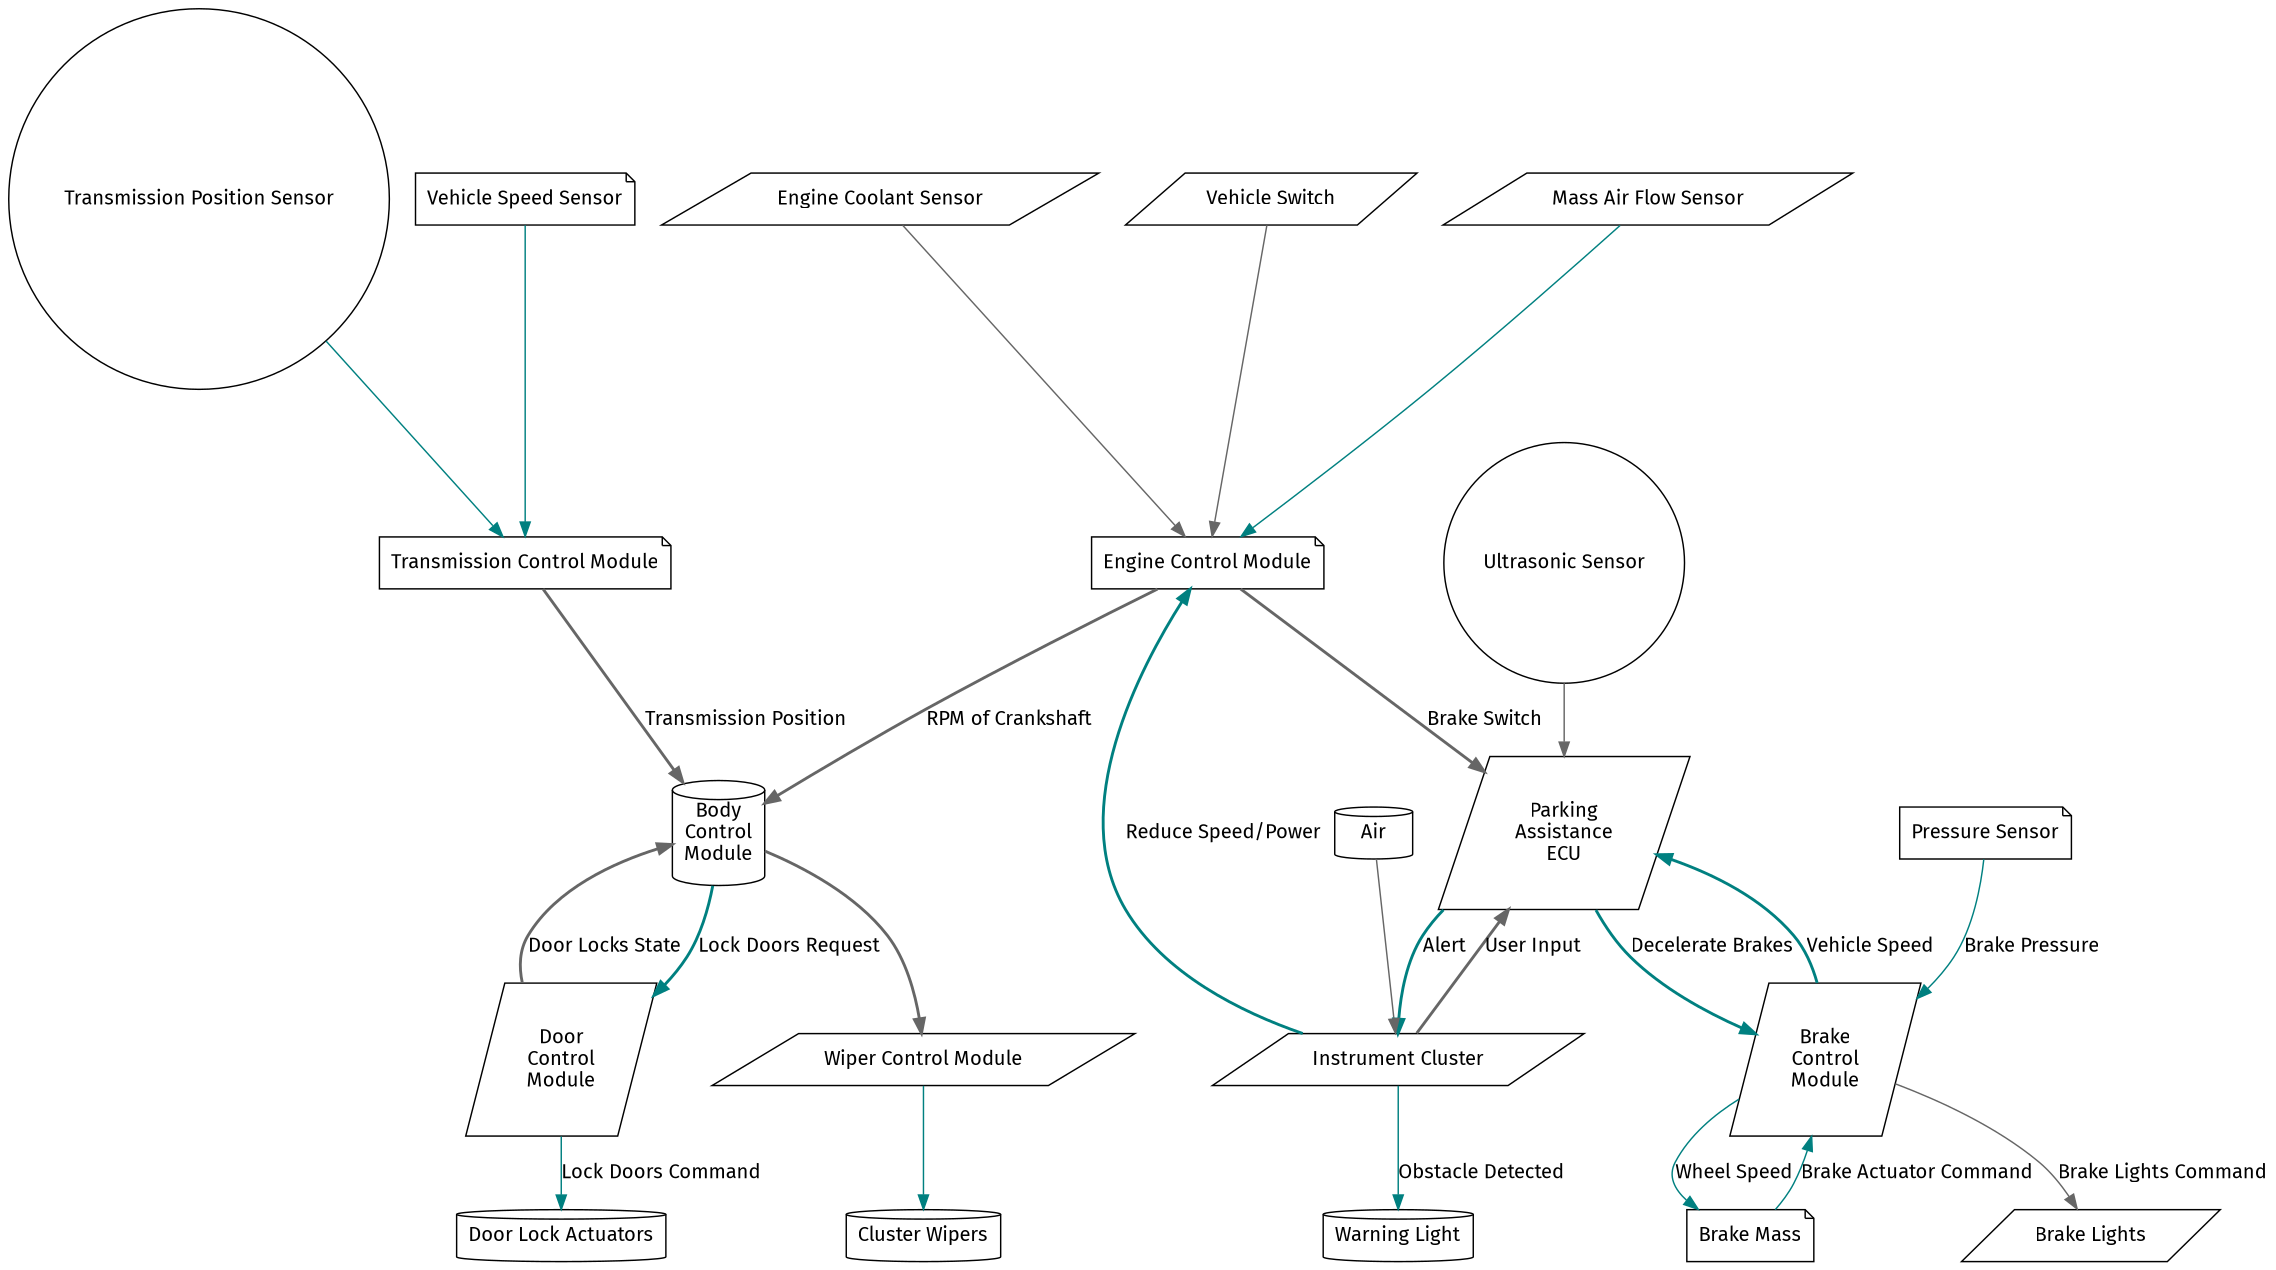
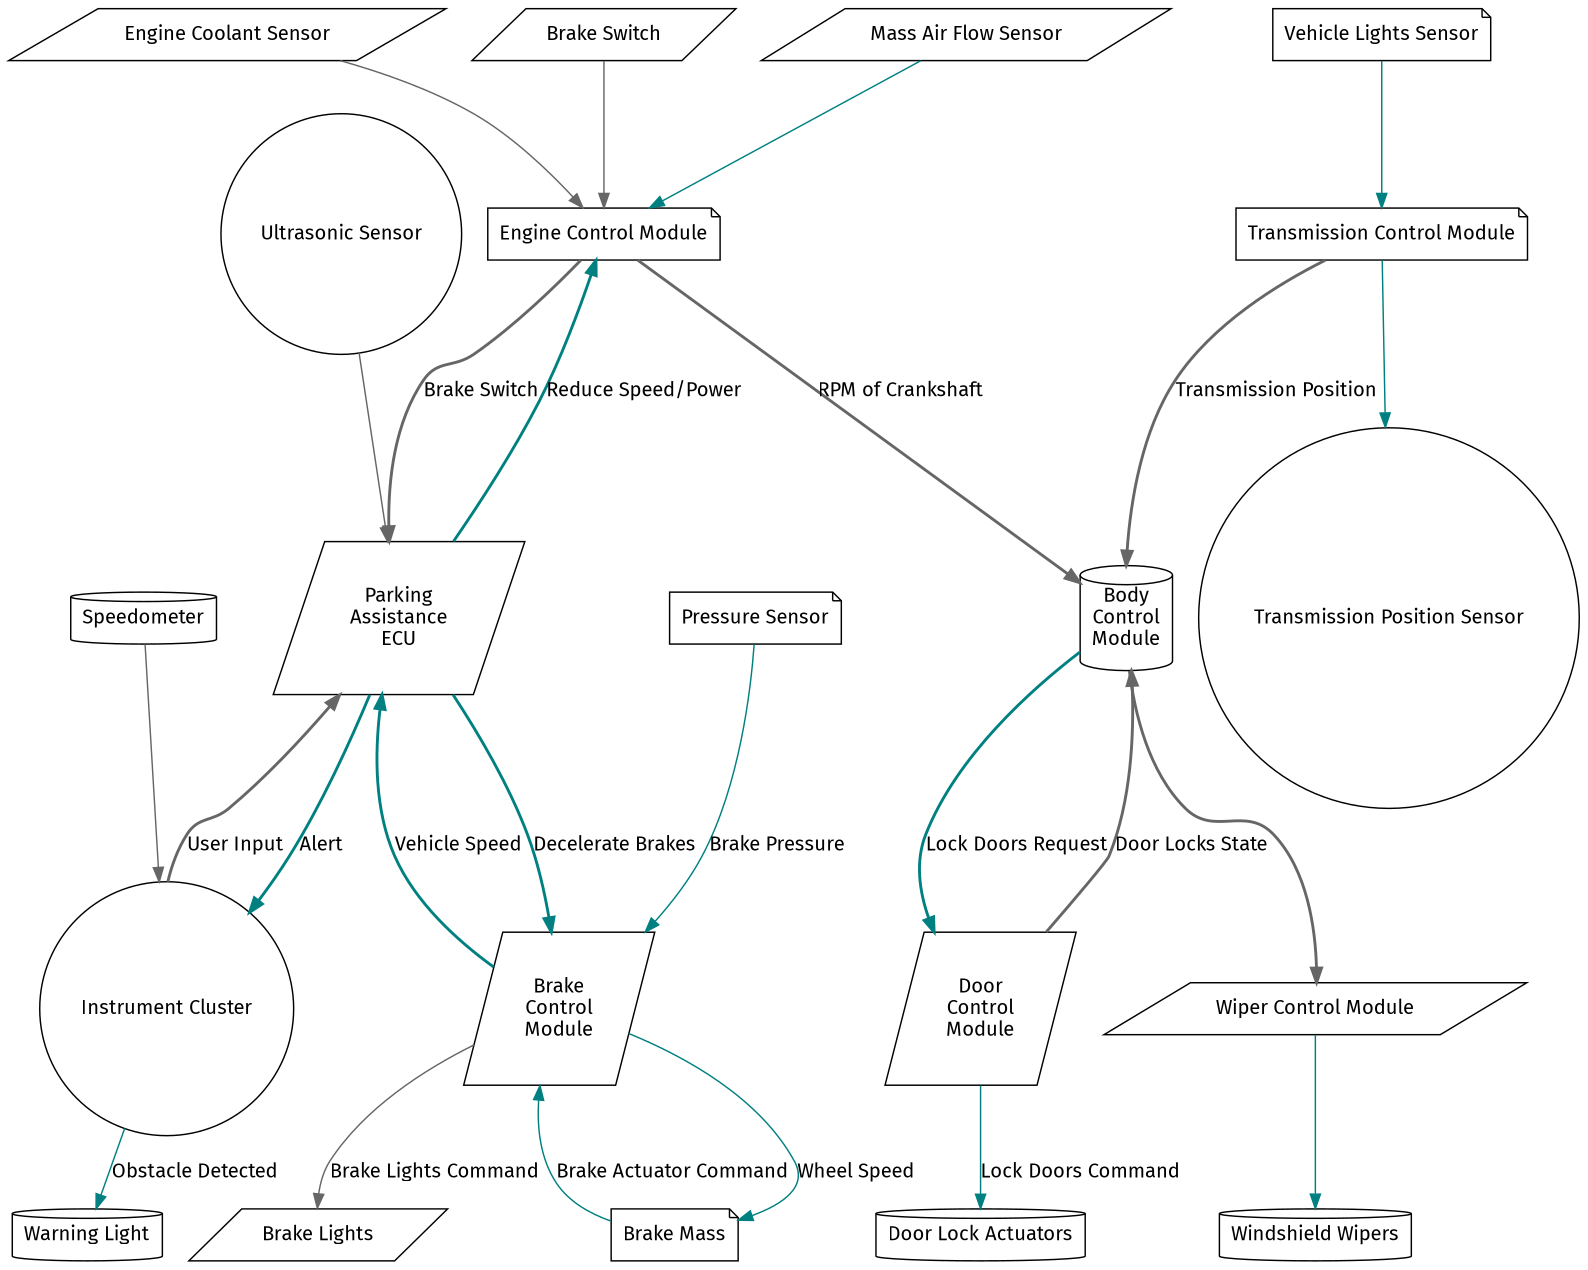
node "Vehicle Speed Sensor": label "Vehicle Speed Sensor" -> "Vehicle Lights Sensor"
node "Vehicle Switch": label "Vehicle Switch" -> "Brake Switch"
edge "Transmission Position Sensor" -> "Transmission Control Module": reversed
node "Air": label "Air" -> "Speedometer"
edge "Instrument Cluster" -> "Engine Control Module": now "Parking Assistance ECU" -> "Engine Control Module"
node "Instrument Cluster": shape parallelogram -> circle
node "Cluster Wipers": label "Cluster Wipers" -> "Windshield Wipers"
